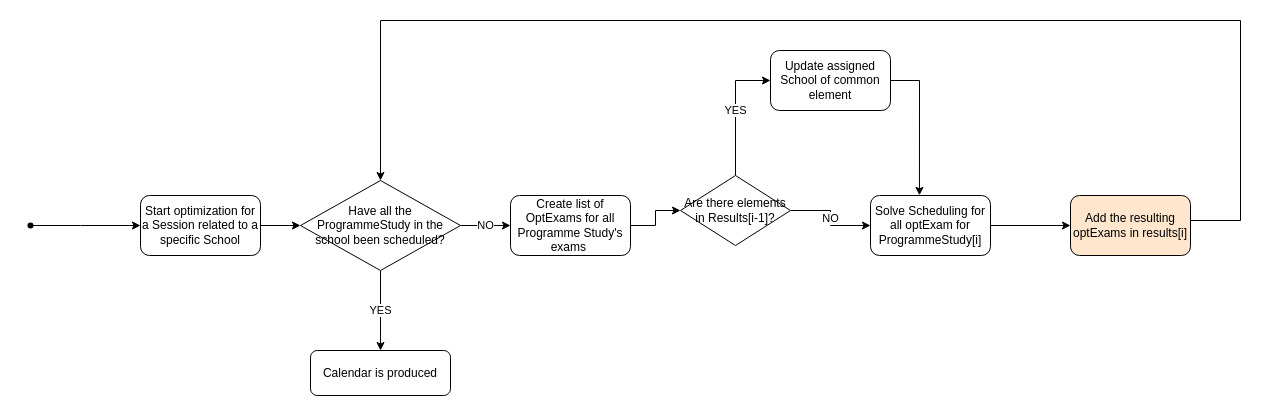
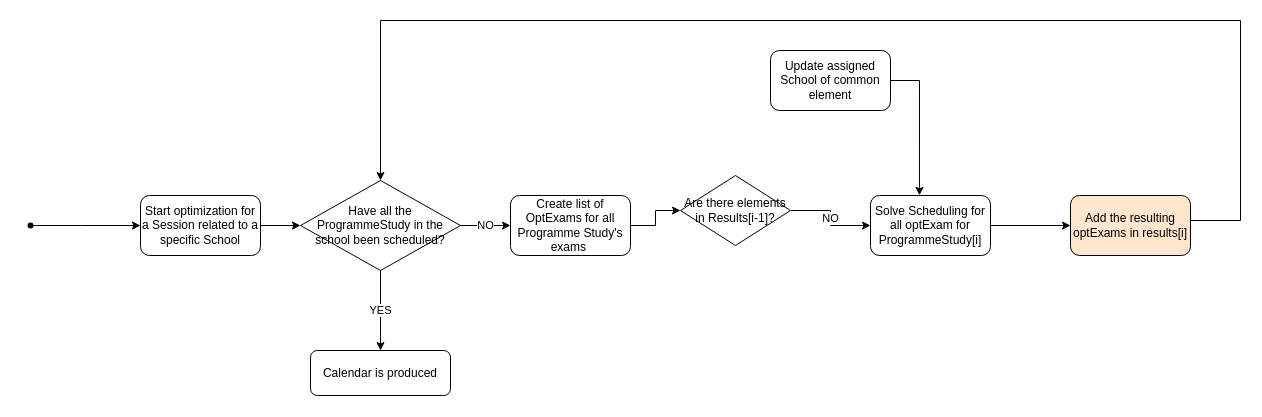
edge "Are there elements in Results[i-1]?" -> "Update assigned School of common element": removed, label "YES"
